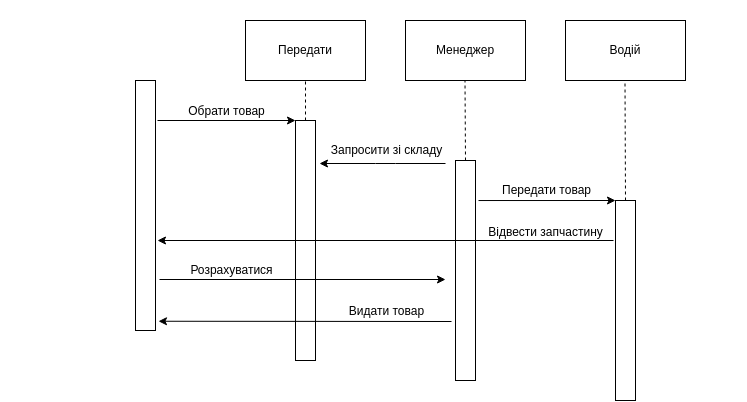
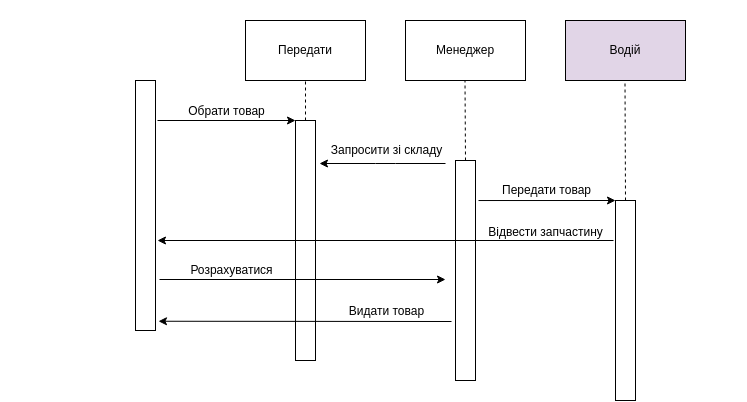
node "Водій": fillcolor #ffffff -> #e1d5e7
